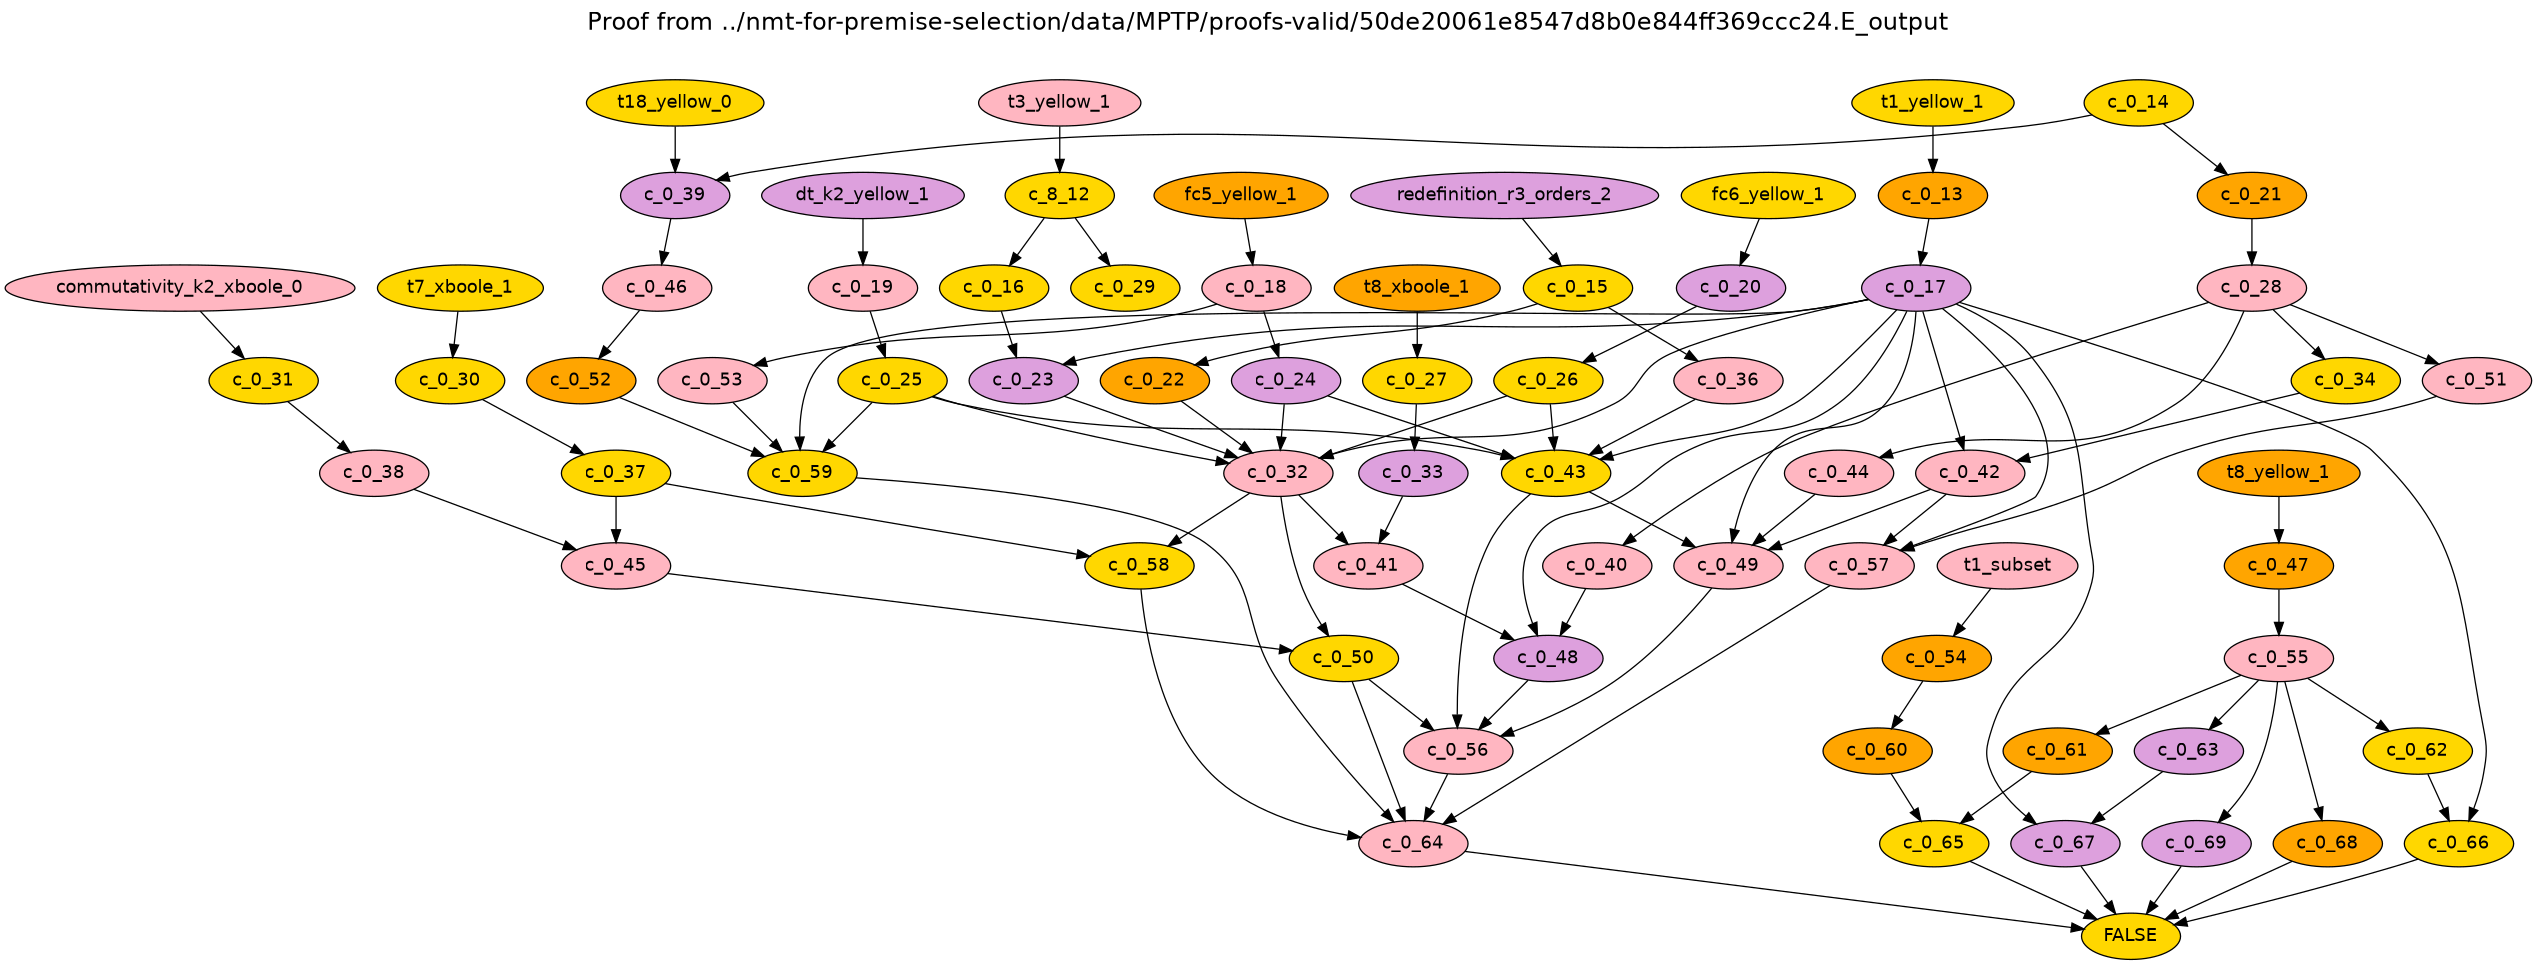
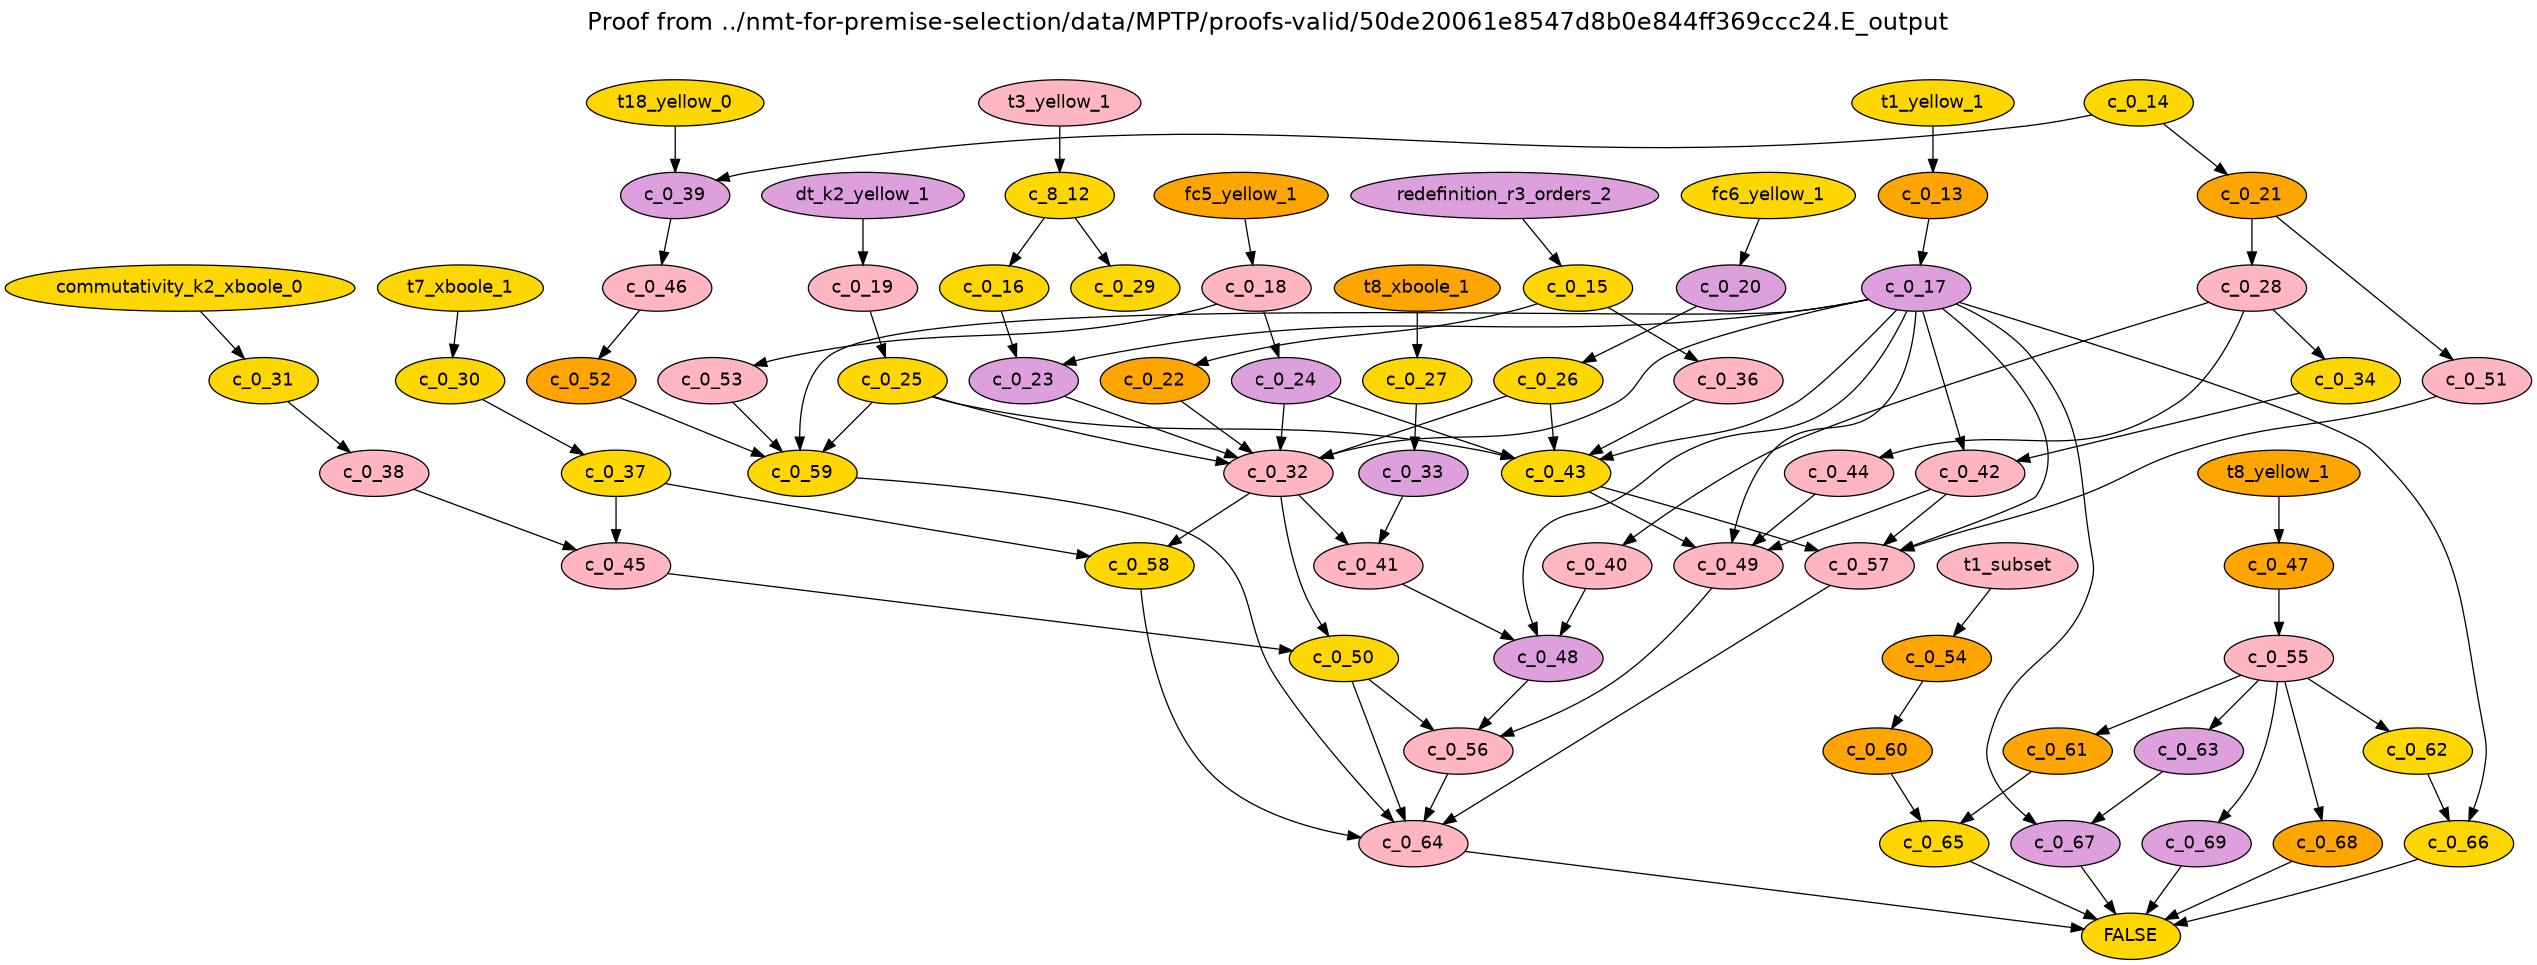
node "commutativity_k2_xboole_0": fillcolor lightpink -> gold
edge "c_0_28" -> "c_0_51": now "c_0_21" -> "c_0_51"
edge "c_0_43" -> "c_0_56": now "c_0_43" -> "c_0_57"
